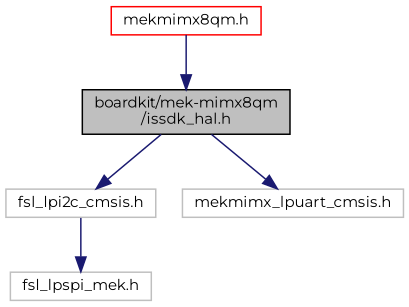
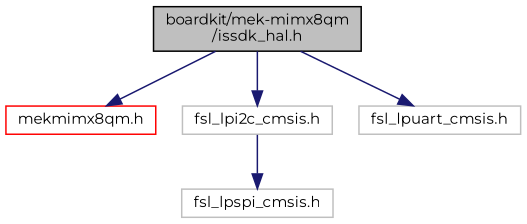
edge "mekmimx8qm.h" -> "boardkit/mek-mimx8qm /issdk_hal.h": reversed
node "mekmimx_lpuart_cmsis.h": label "mekmimx_lpuart_cmsis.h" -> "fsl_lpuart_cmsis.h"
node "fsl_lpspi_mek.h": label "fsl_lpspi_mek.h" -> "fsl_lpspi_cmsis.h"
